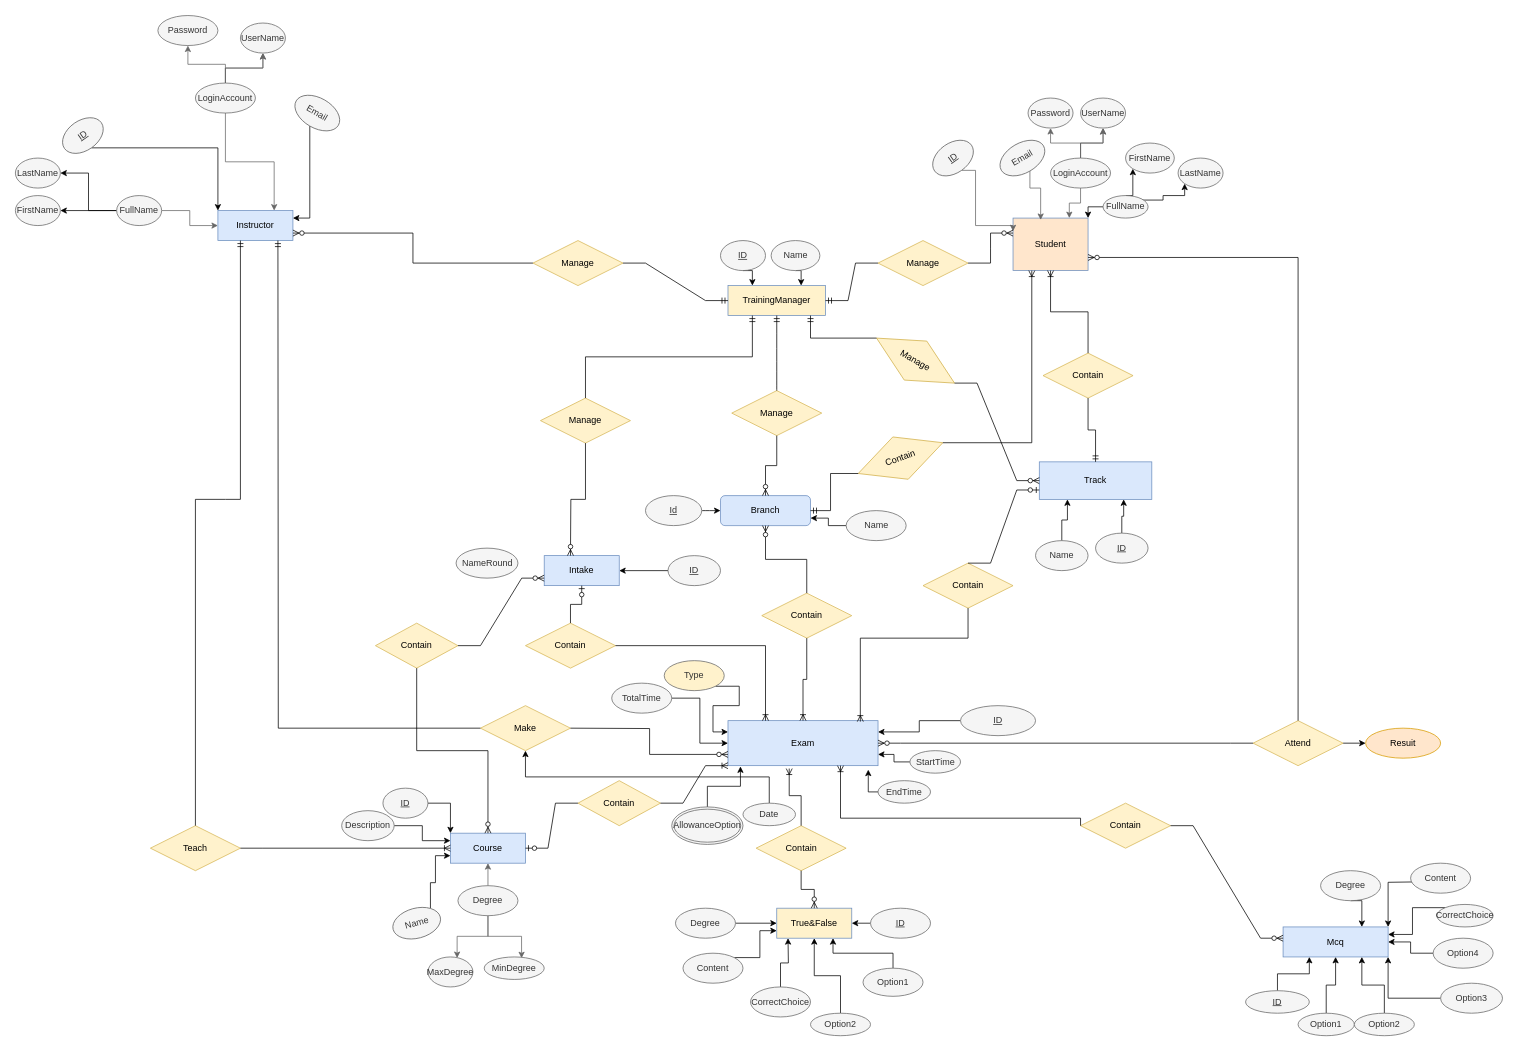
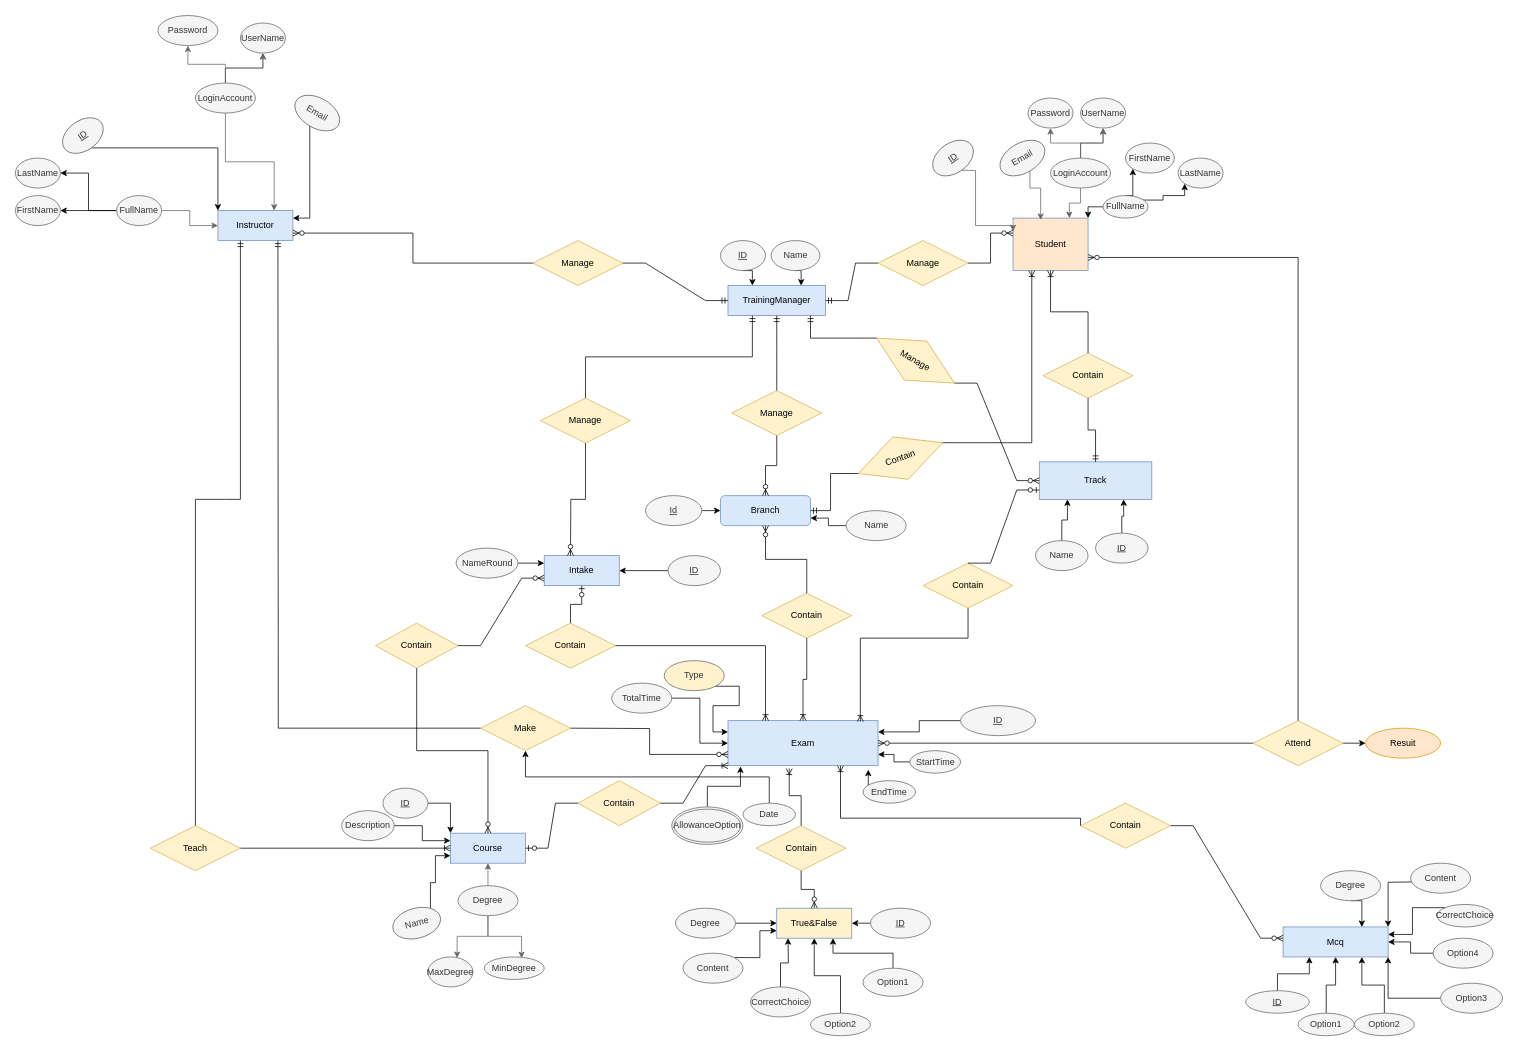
node "TrainingManager": fillcolor #fff2cc -> #dae8fc
edge "NameRound" -> "Intake": added
node "EndTime": moved (904, 792) -> (889, 792)
